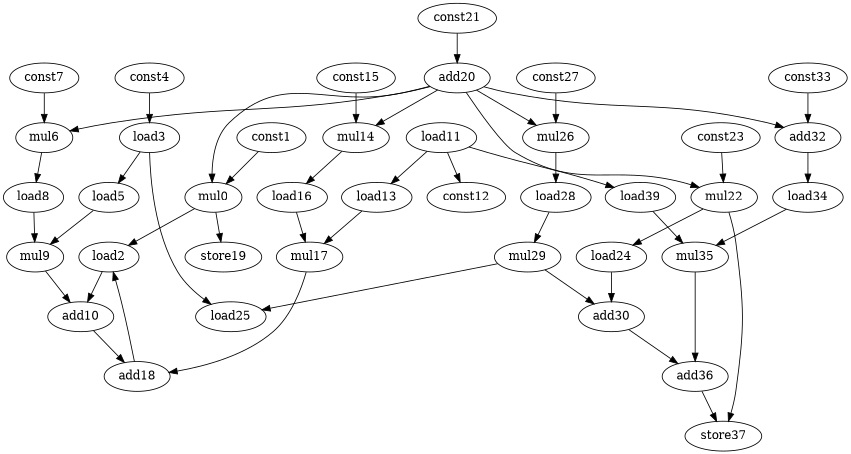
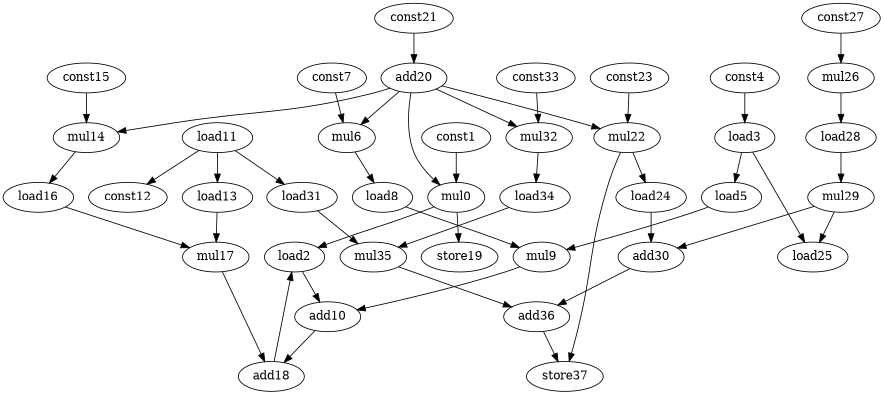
edge "add20" -> "mul26": removed
node "add32": label "add32" -> "mul32"
node "load39": label "load39" -> "load31"
